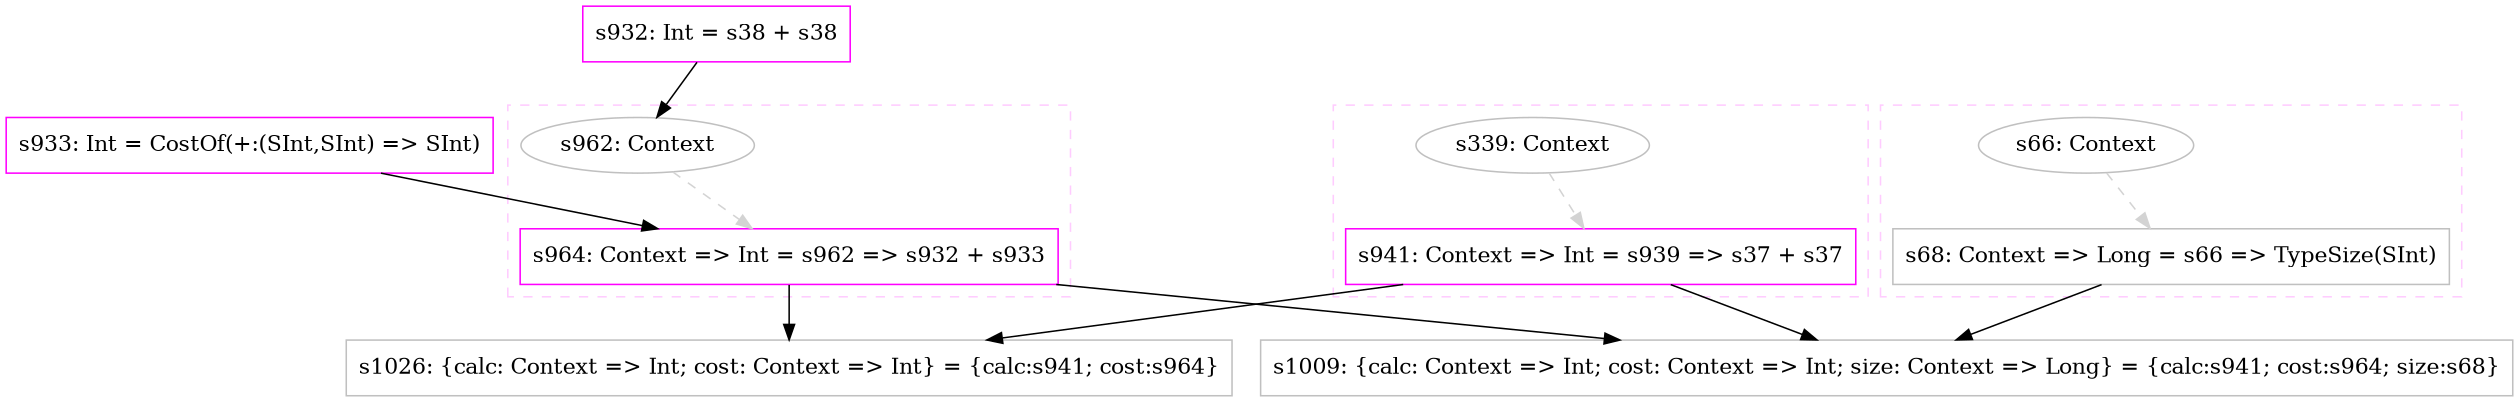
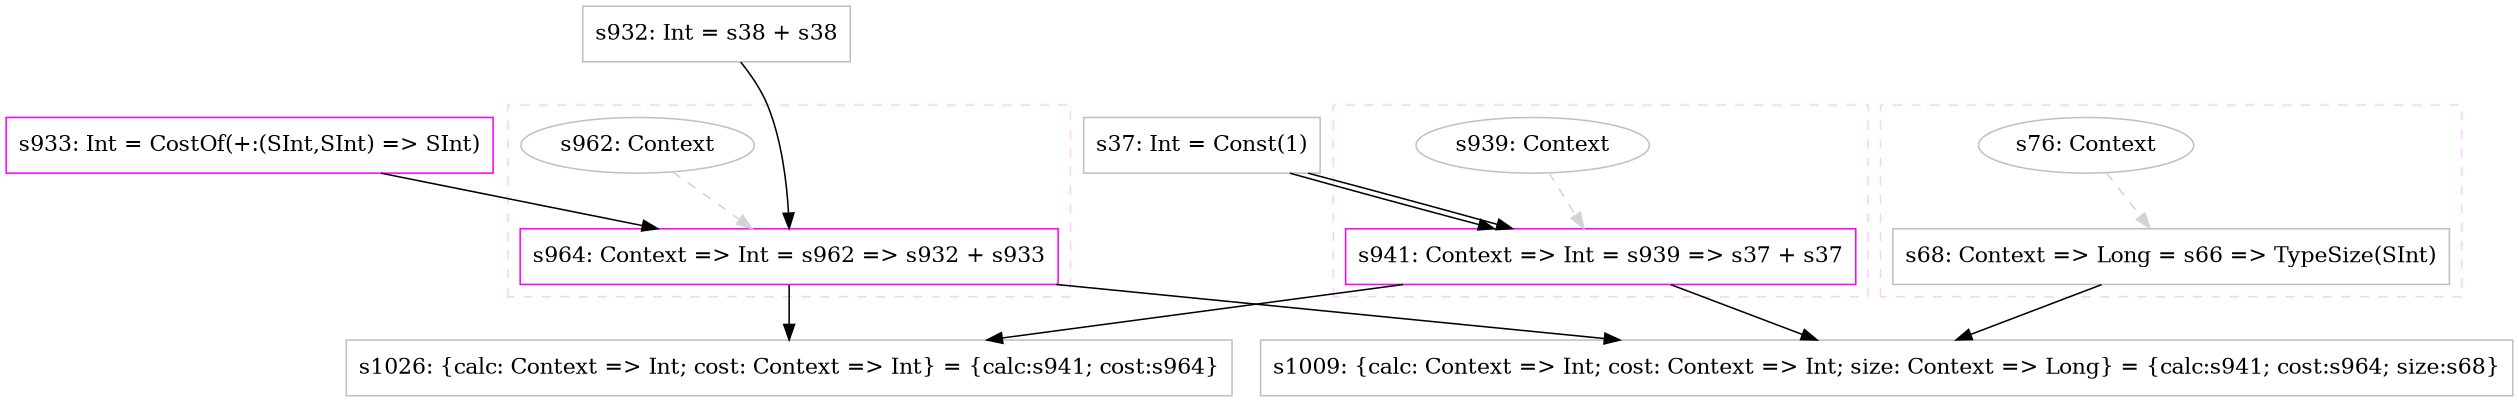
node "s932: Int = s38 + s38": color magenta -> gray
edge "s932: Int = s38 + s38" -> "s962: Context": now "s932: Int = s38 + s38" -> "s964: Context => Int = s962 => s932 + s933"
node "s37: Int = Const(1)": added
node "s339: Context": label "s339: Context" -> "s939: Context"
node "s66: Context": label "s66: Context" -> "s76: Context"
